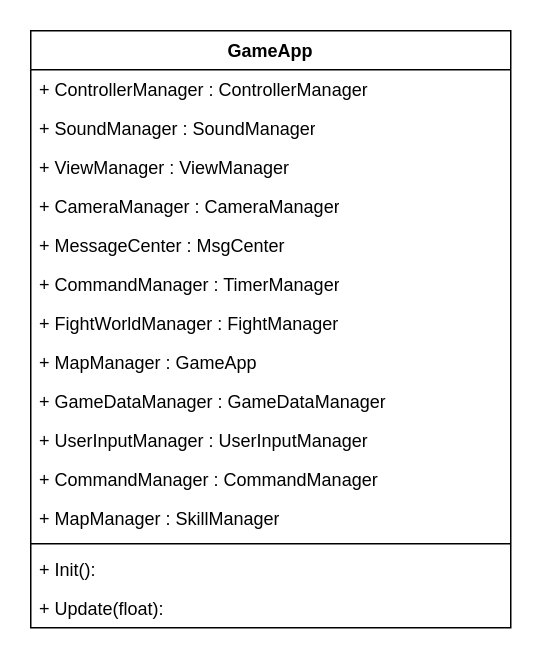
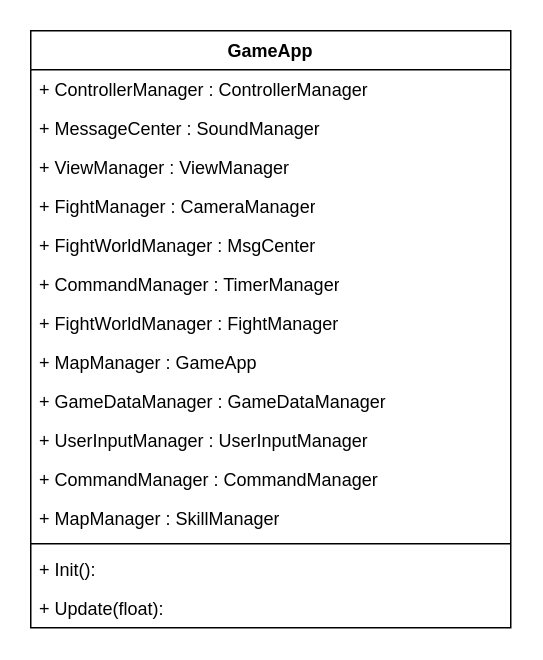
node "+ SoundManager : SoundManager": label "+ SoundManager : SoundManager" -> "+ MessageCenter : SoundManager"
node "+ CameraManager : CameraManager": label "+ CameraManager : CameraManager" -> "+ FightManager : CameraManager"
node "+ MessageCenter : MsgCenter": label "+ MessageCenter : MsgCenter" -> "+ FightWorldManager : MsgCenter"
